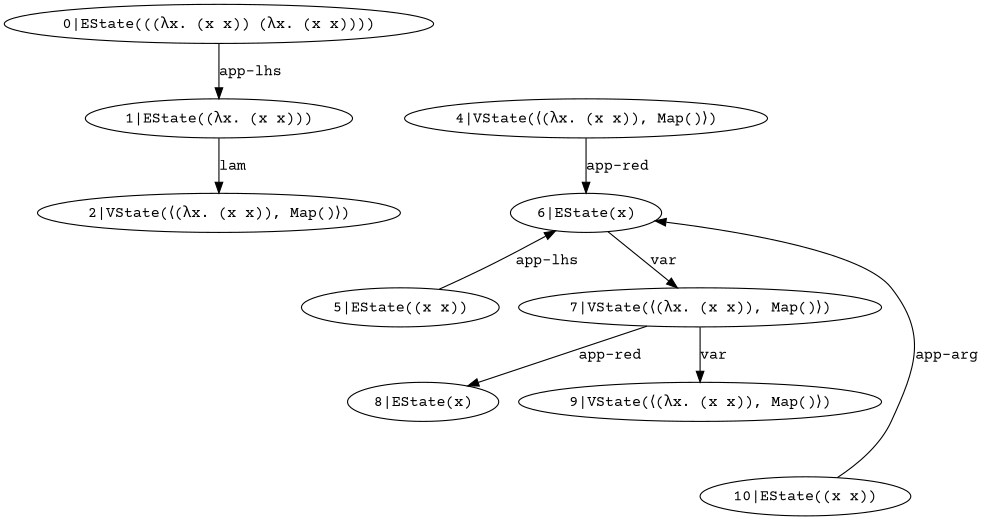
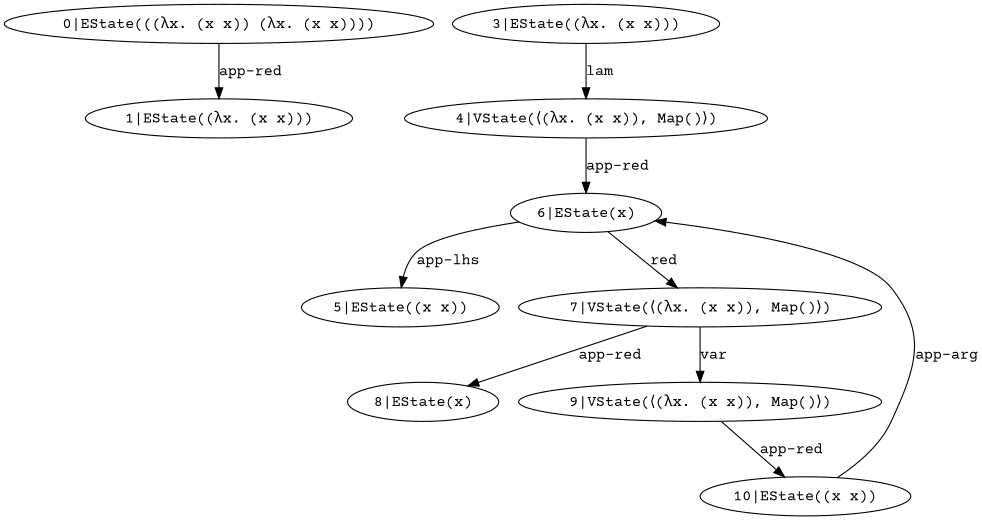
node "3|EState((λx. (x x)))": added
edge "0|EState(((λx. (x x)) (λx. (x x))))" -> "1|EState((λx. (x x)))": label "app-lhs" -> "app-red"
node "2|VState(⟨(λx. (x x)), Map()⟩)": removed
edge "6|EState(x)" -> "7|VState(⟨(λx. (x x)), Map()⟩)": label "var" -> "red"
edge "5|EState((x x))" -> "6|EState(x)": reversed
edge "9|VState(⟨(λx. (x x)), Map()⟩)" -> "10|EState((x x))": added, label "app-red"
